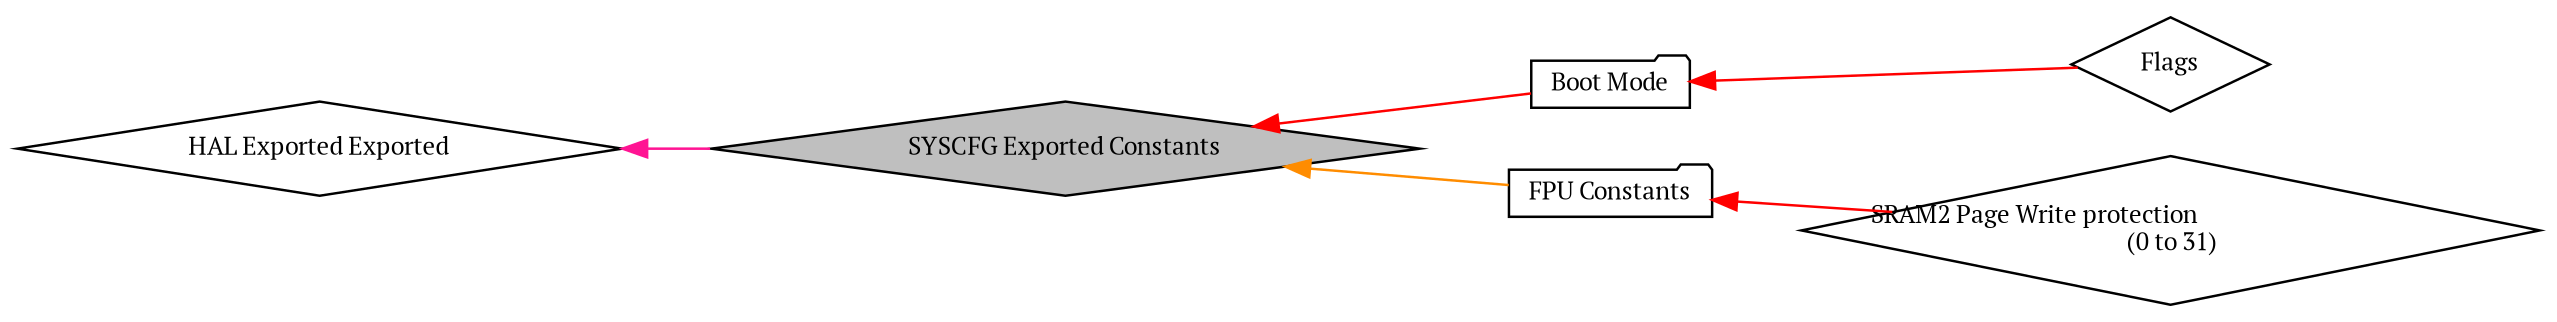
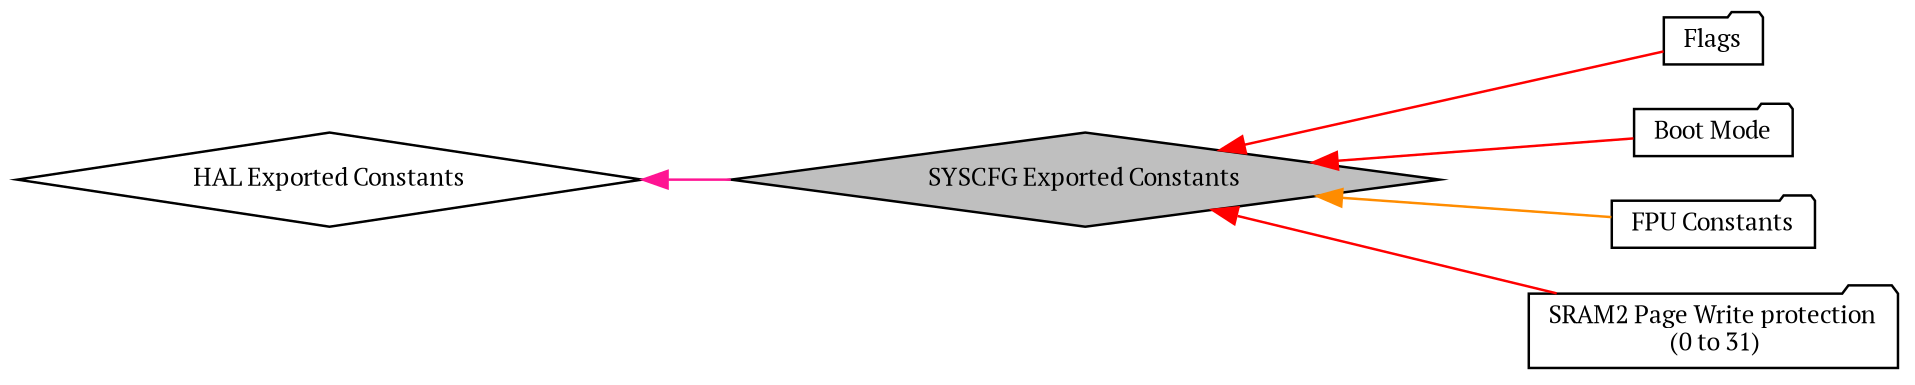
node "Flags": shape diamond -> folder
edge "Flags" -> "Boot Mode": now "Flags" -> "SYSCFG Exported Constants"
node "HAL Exported Exported": label "HAL Exported Exported" -> "HAL Exported Constants"
edge "SRAM2 Page Write protection (0 to 31)" -> "FPU Constants": now "SRAM2 Page Write protection (0 to 31)" -> "SYSCFG Exported Constants"
node "SRAM2 Page Write protection (0 to 31)": shape diamond -> folder
